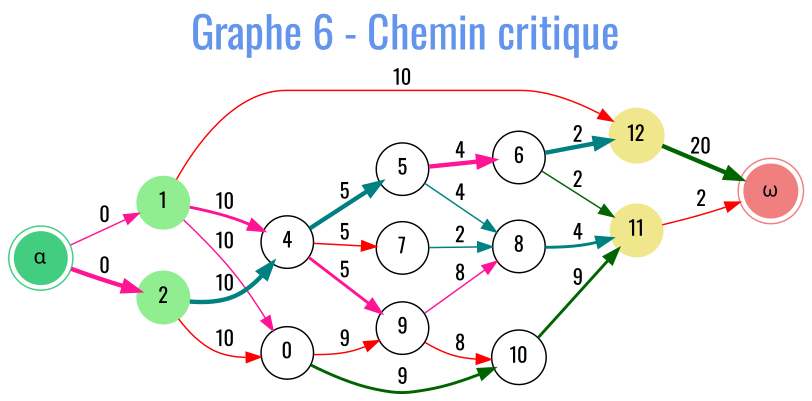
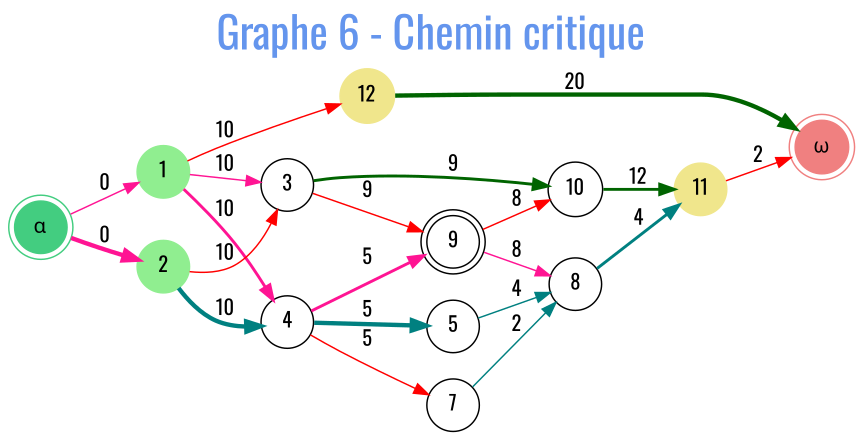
node "6": removed
edge "10" -> "11": label "9" -> "12"
node "9": shape circle -> doublecircle
node "0": label "0" -> "3"
